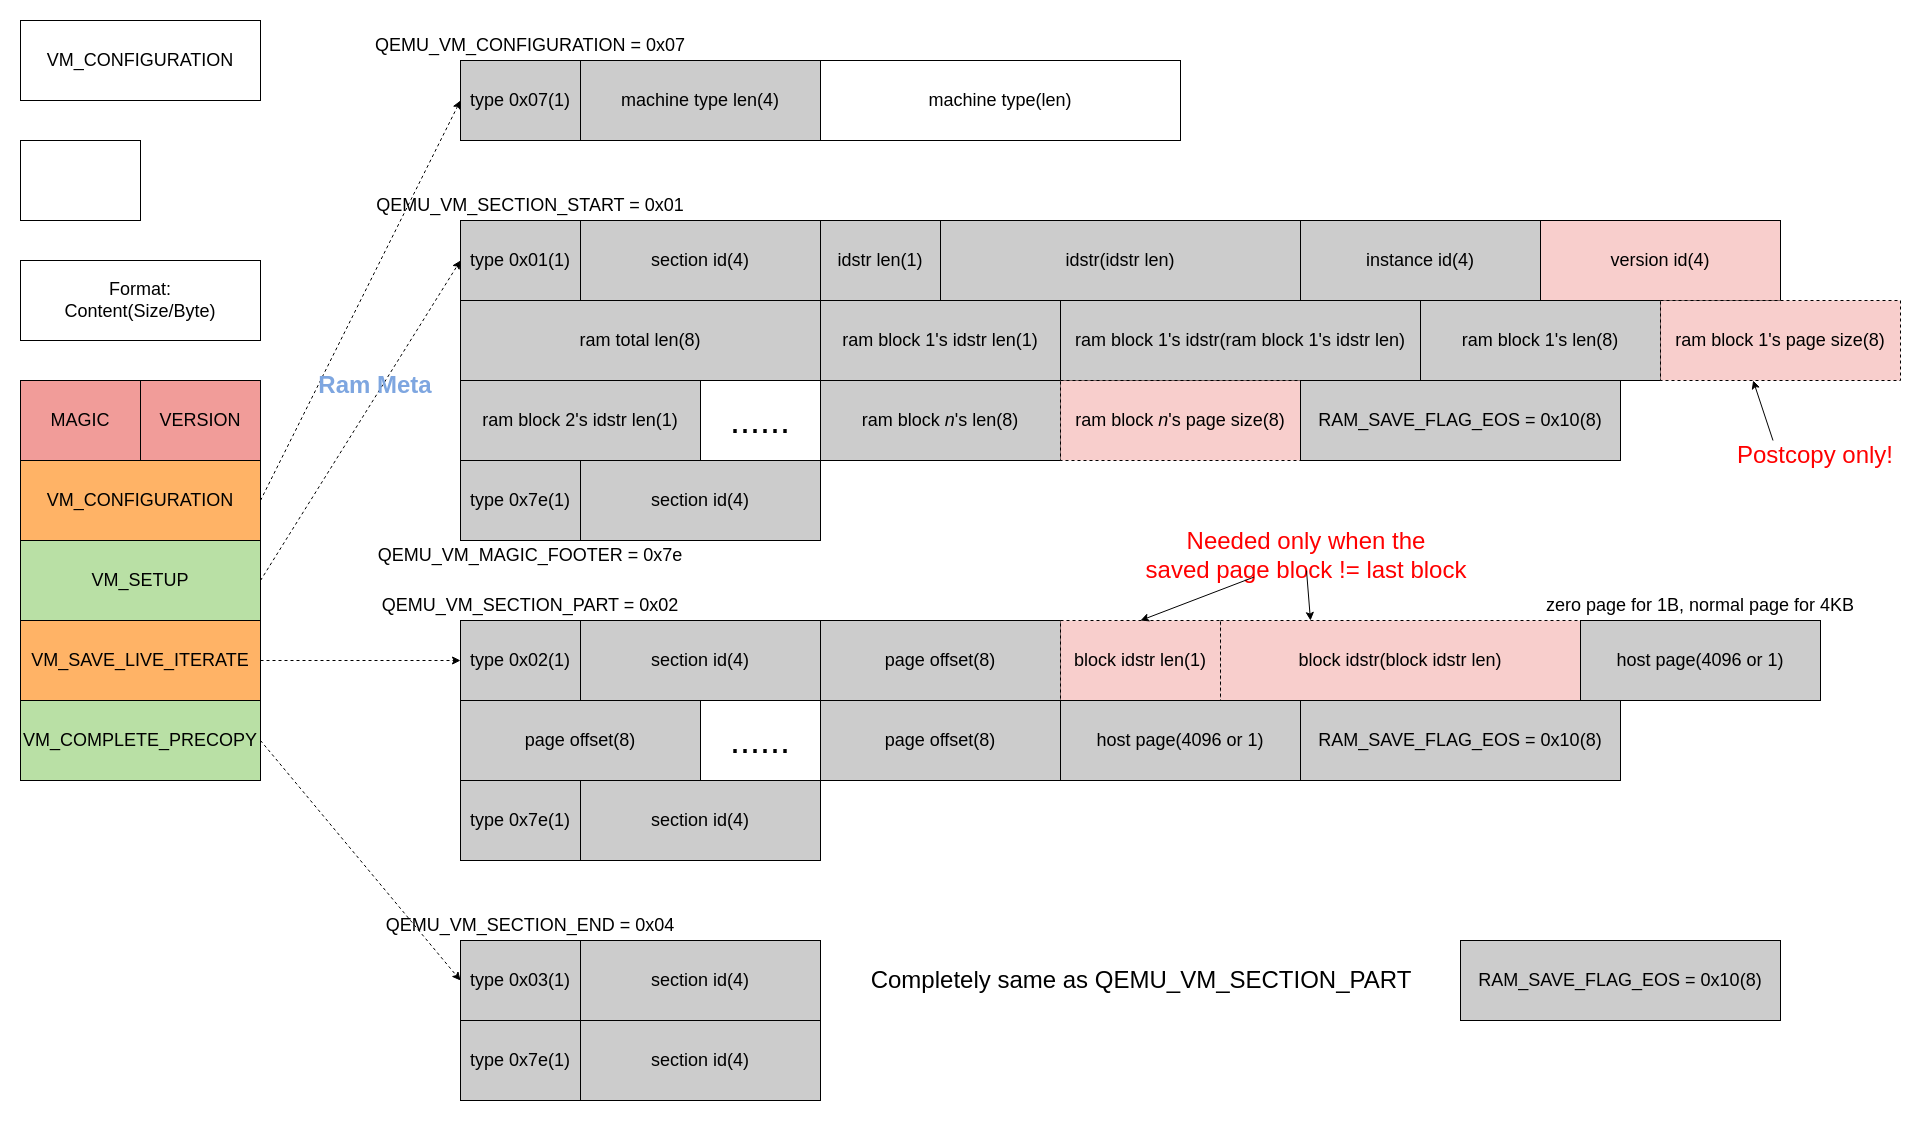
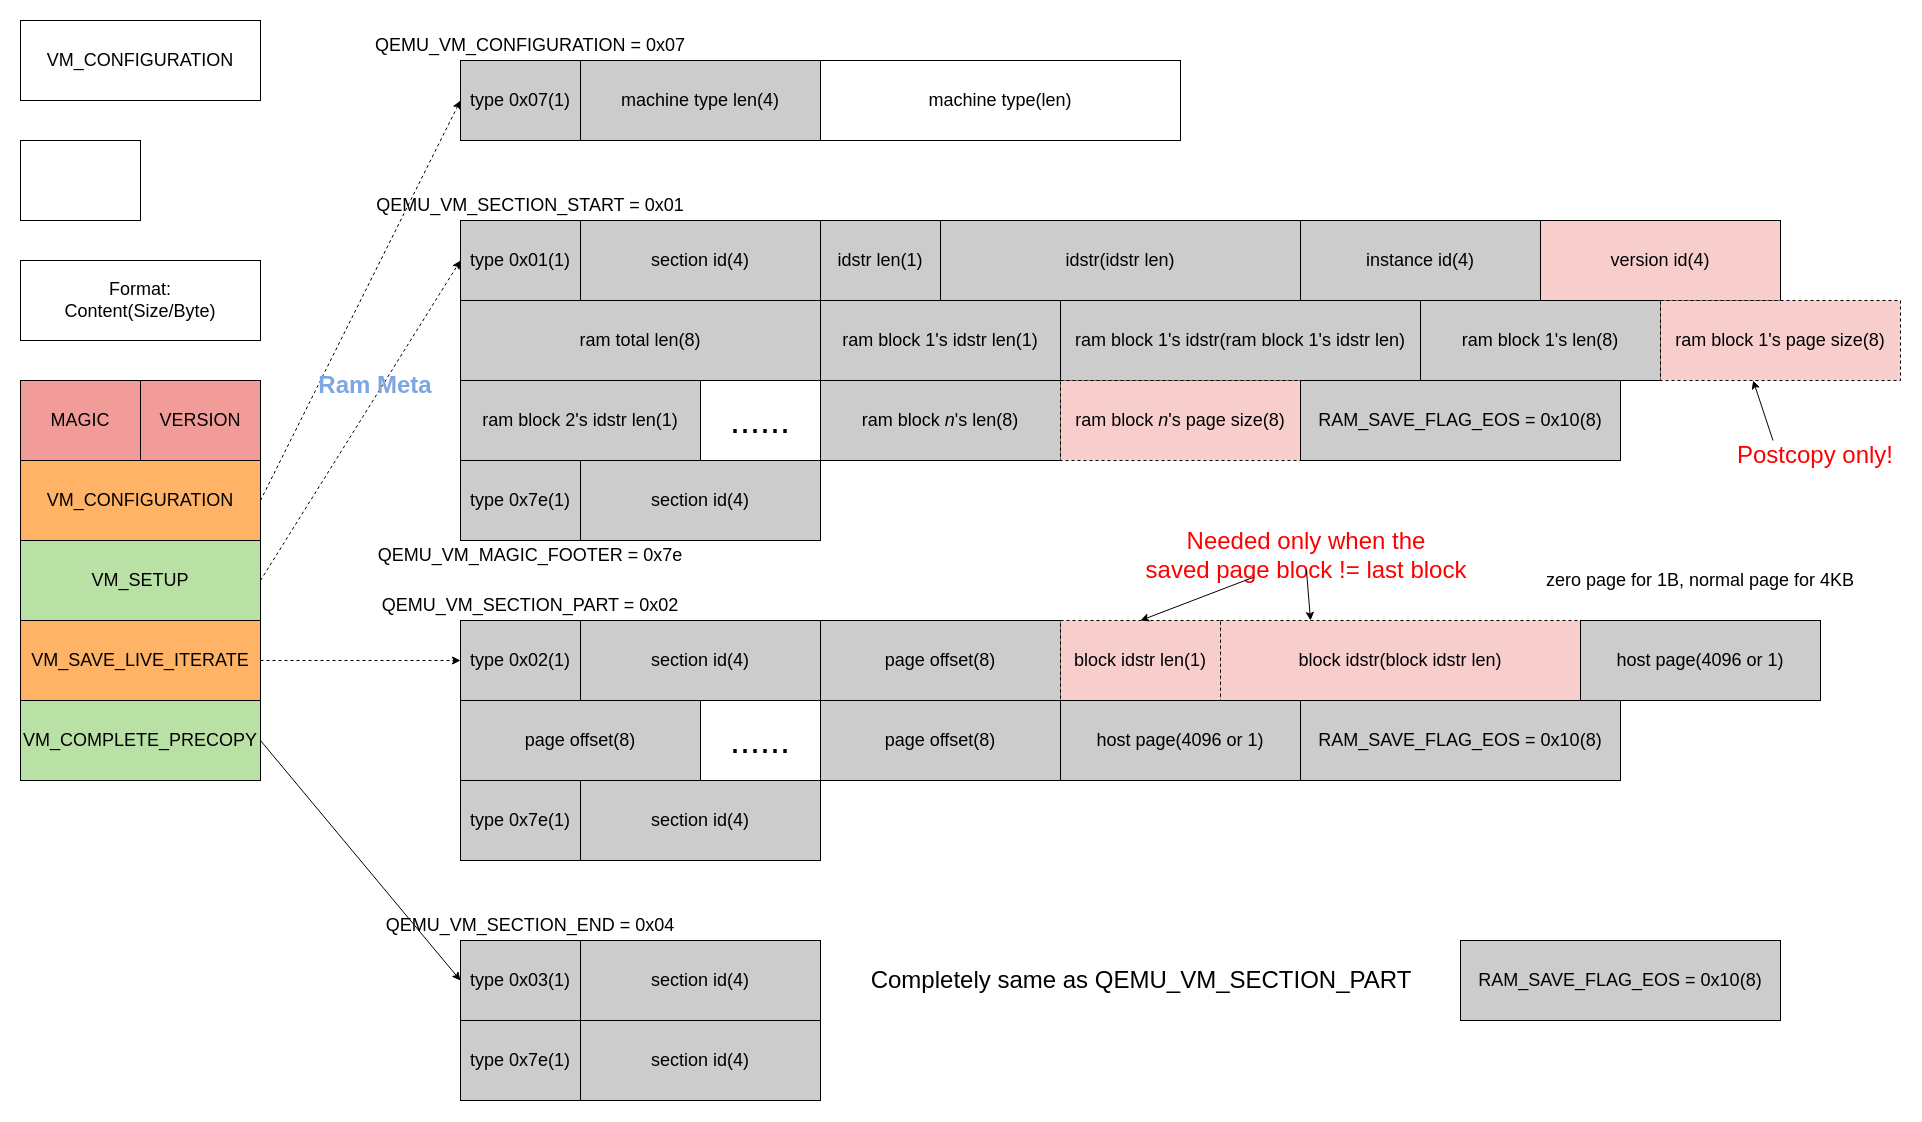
node "zero page for 1B, normal page for 4KB": moved (1701, 606) -> (1701, 581)
edge "VM_COMPLETE_PRECOPY" -> "type 0x03(1)": style dashed -> solid
